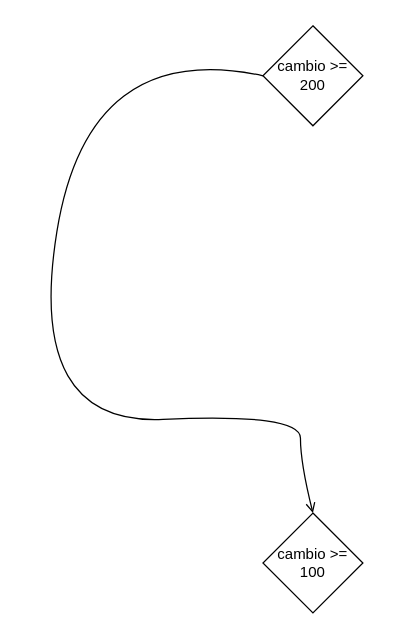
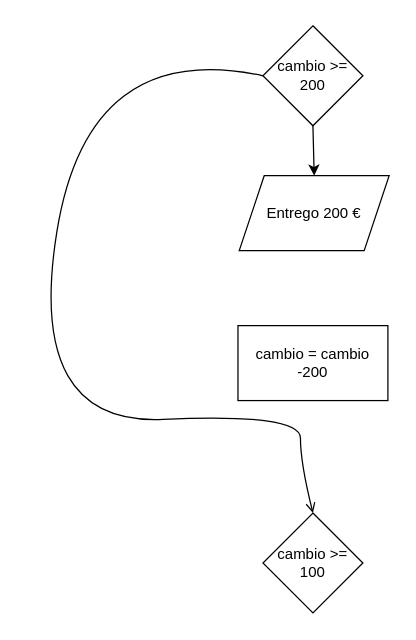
edge "cambio >= 200" -> "Entrego 200 €": added
node "Entrego 200 €": added
node "cambio = cambio -200": added
